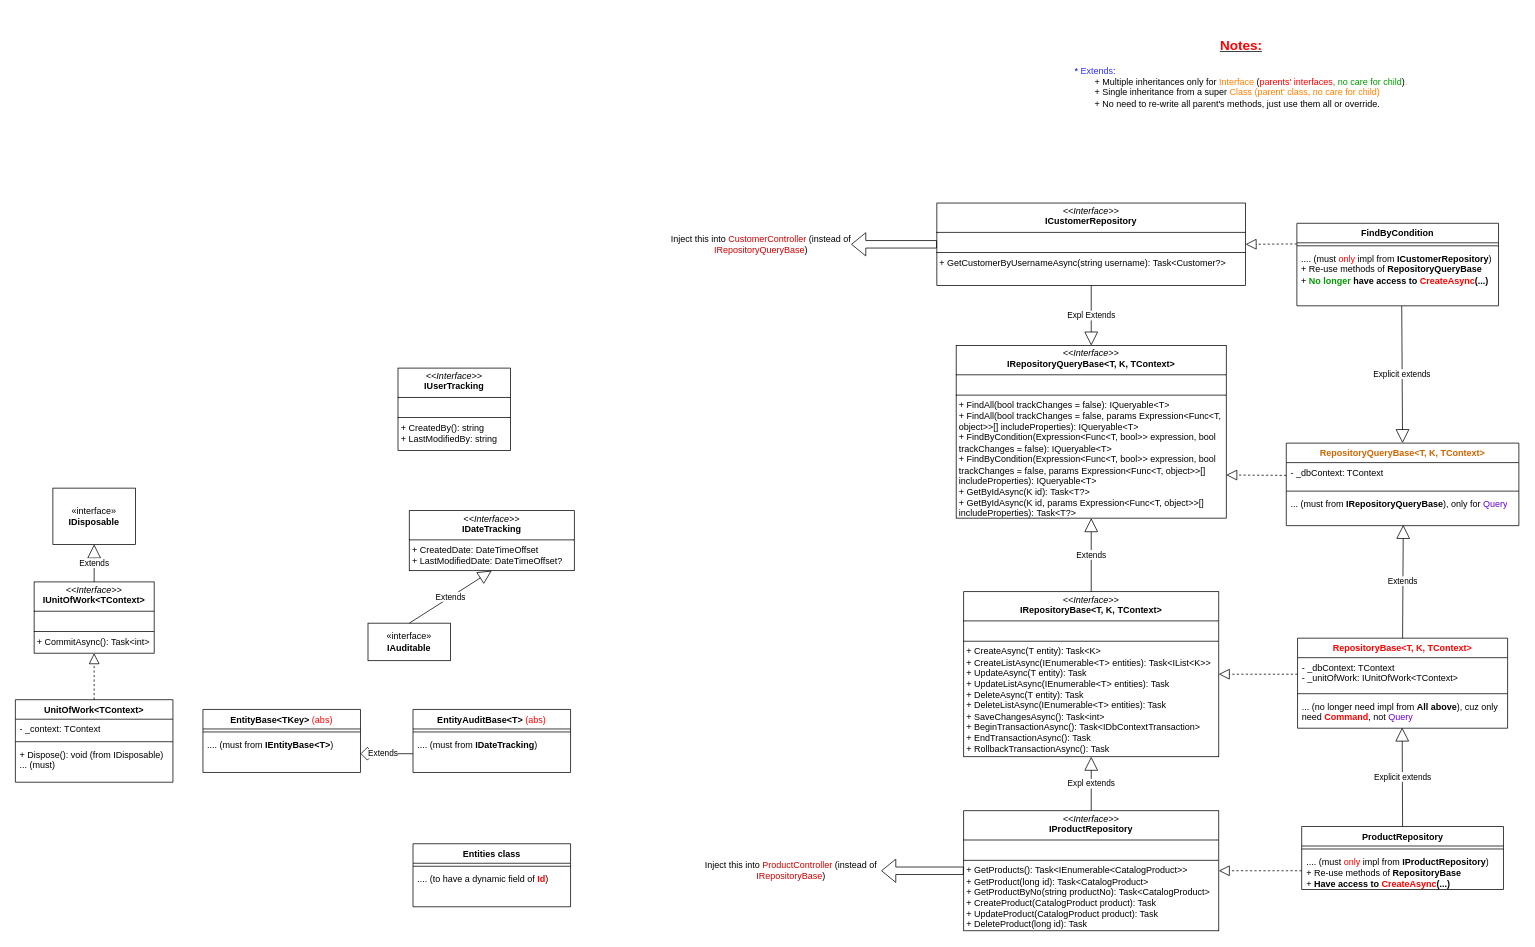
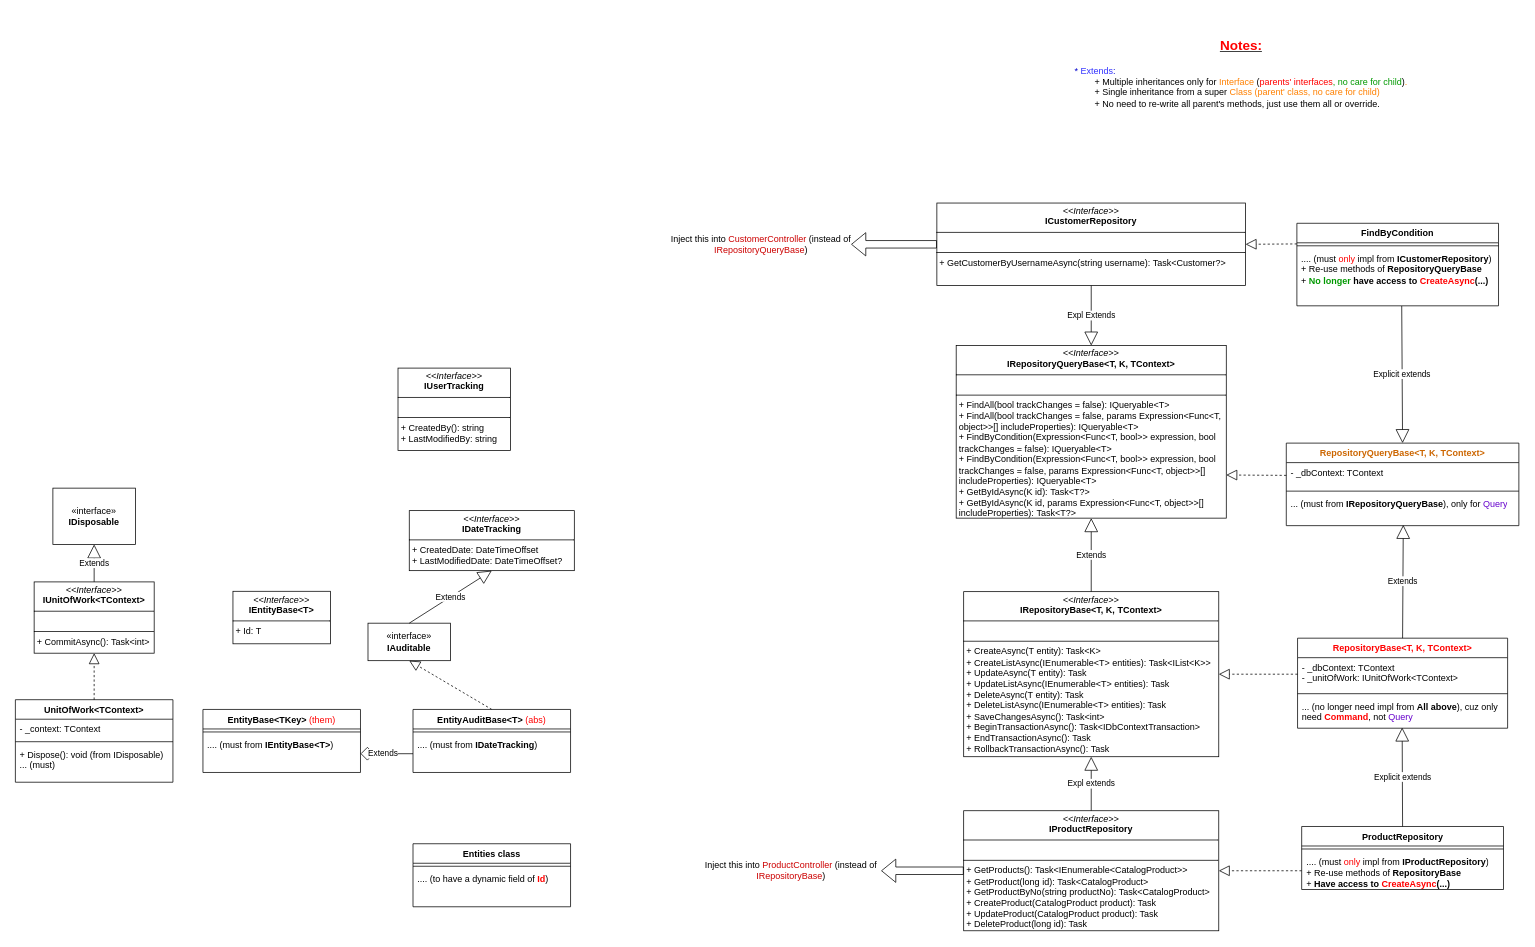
node "<<Interface>> IEntityBase<T> + Id: T": added
edge "EntityAuditBase<T> (abs)" -> "«interface» IAuditable": added
node "EntityBase<TKey> (abs)": label "EntityBase<TKey> (abs)" -> "EntityBase<TKey> (them)"
